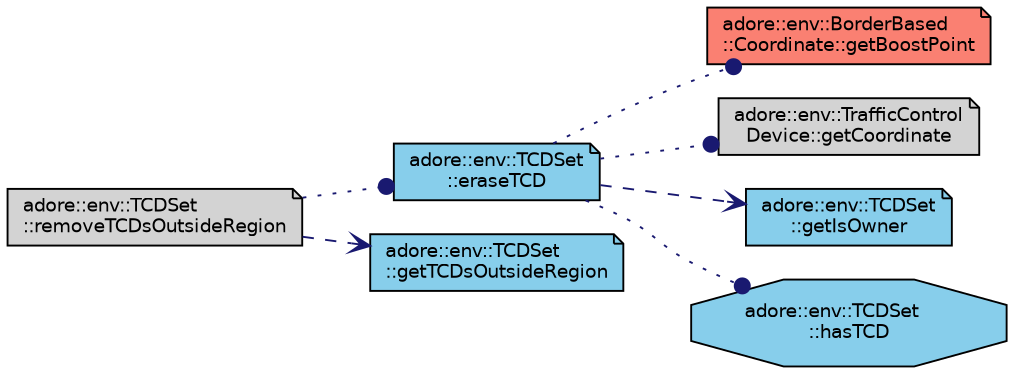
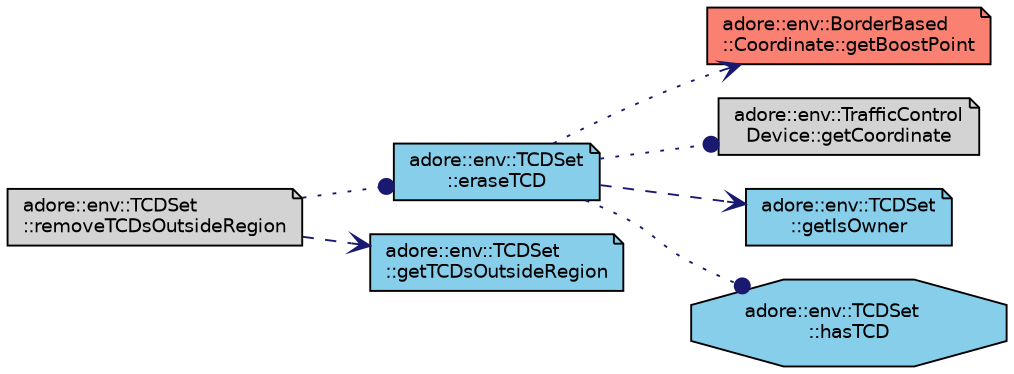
edge "adore::env::TCDSet ::eraseTCD" -> "adore::env::BorderBased ::Coordinate::getBoostPoint": arrowhead dot -> vee
